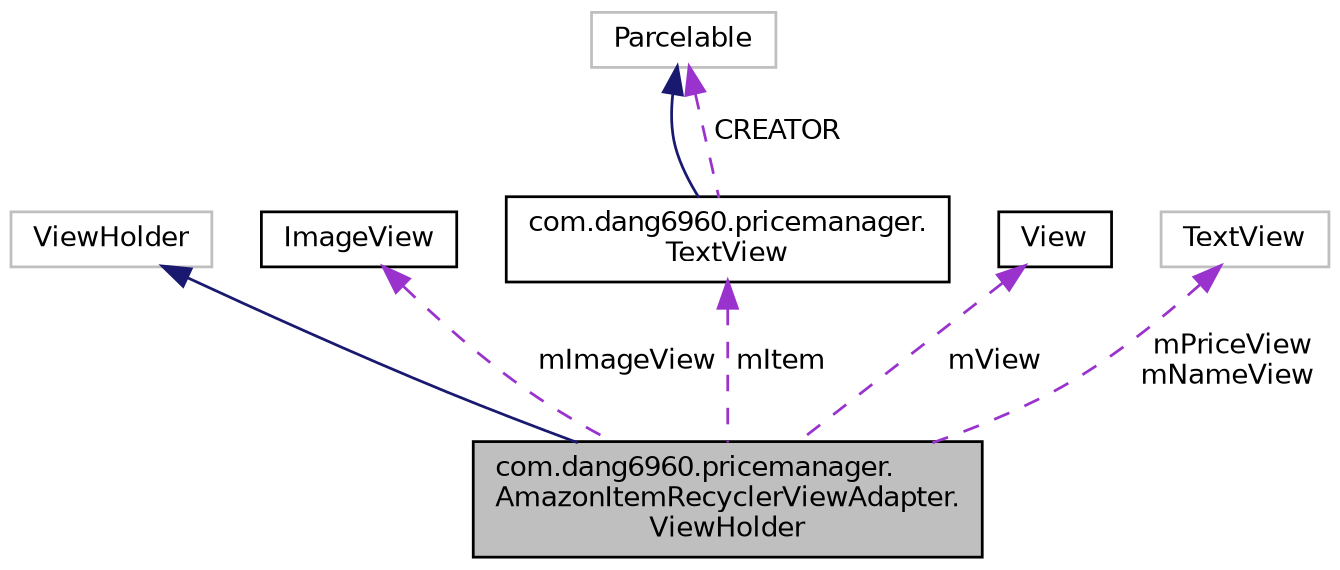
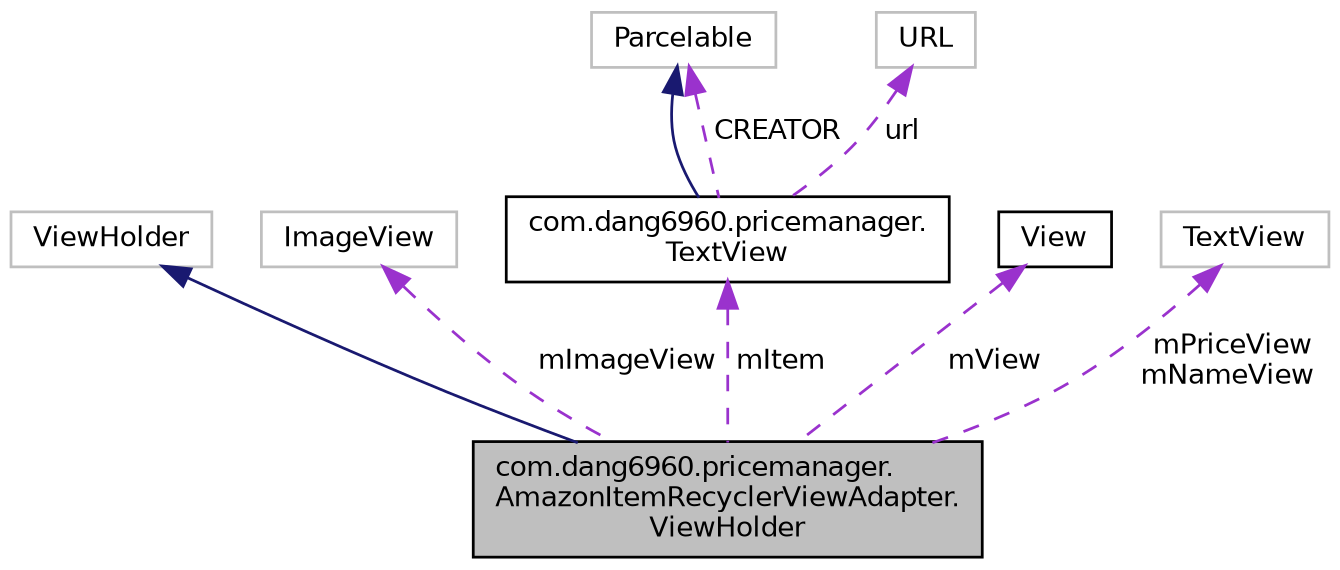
node "URL": added
node "ImageView": color black -> grey75
